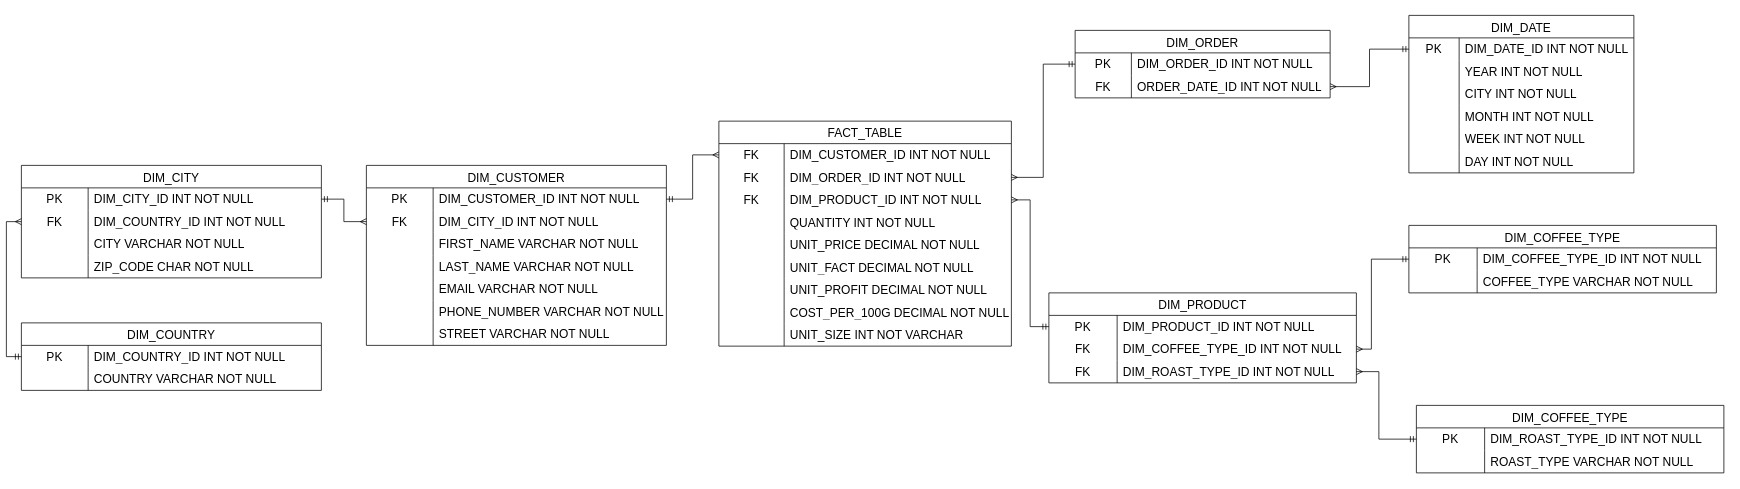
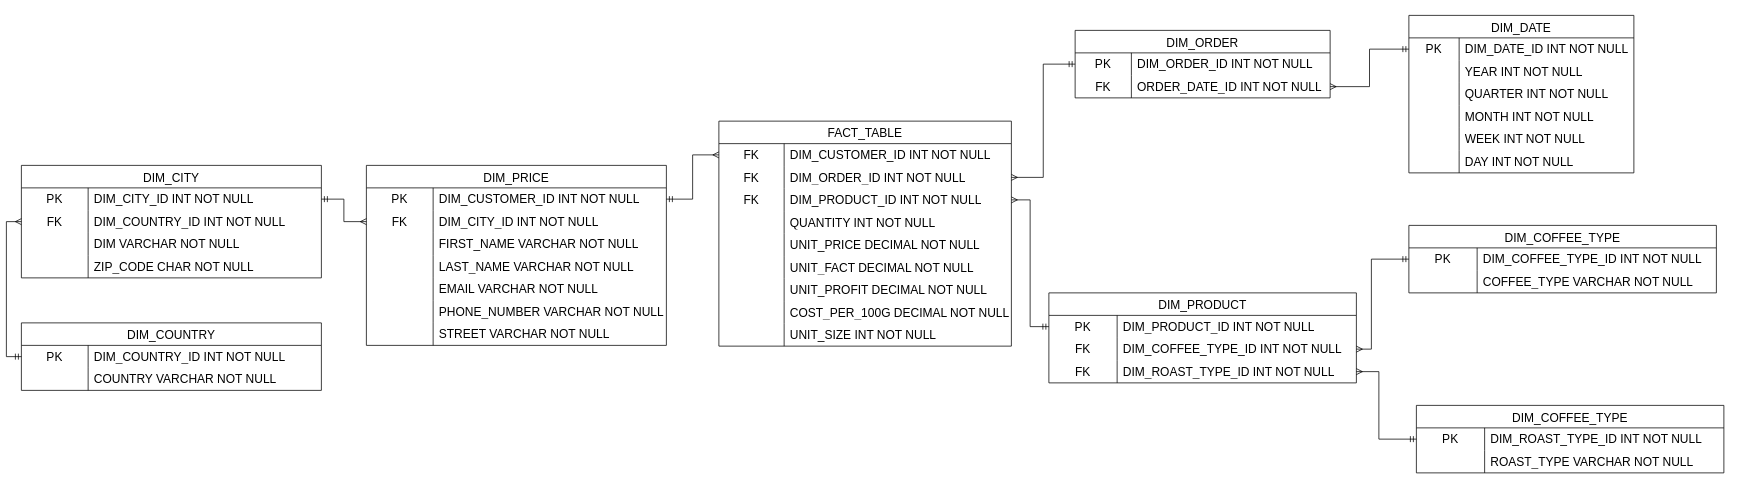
node "CITY INT NOT NULL": label "CITY INT NOT NULL" -> "QUARTER INT NOT NULL"
node "DIM_CUSTOMER": label "DIM_CUSTOMER" -> "DIM_PRICE"
node "CITY VARCHAR NOT NULL": label "CITY VARCHAR NOT NULL" -> "DIM VARCHAR NOT NULL"
node "UNIT_SIZE INT NOT VARCHAR": label "UNIT_SIZE INT NOT VARCHAR" -> "UNIT_SIZE INT NOT NULL"
